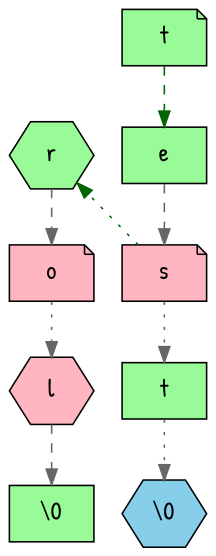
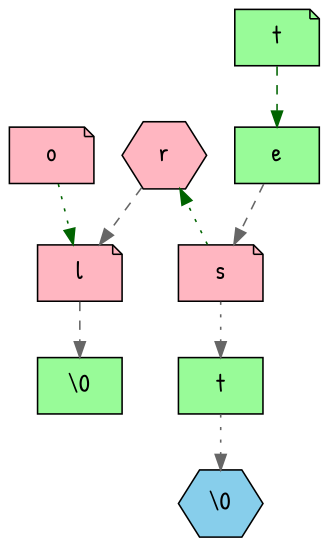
node "r": fillcolor palegreen -> lightpink
edge "r" -> "o": now "r" -> "l"
edge "o" -> "l": color gray40 -> darkgreen
node "l": shape hexagon -> note
